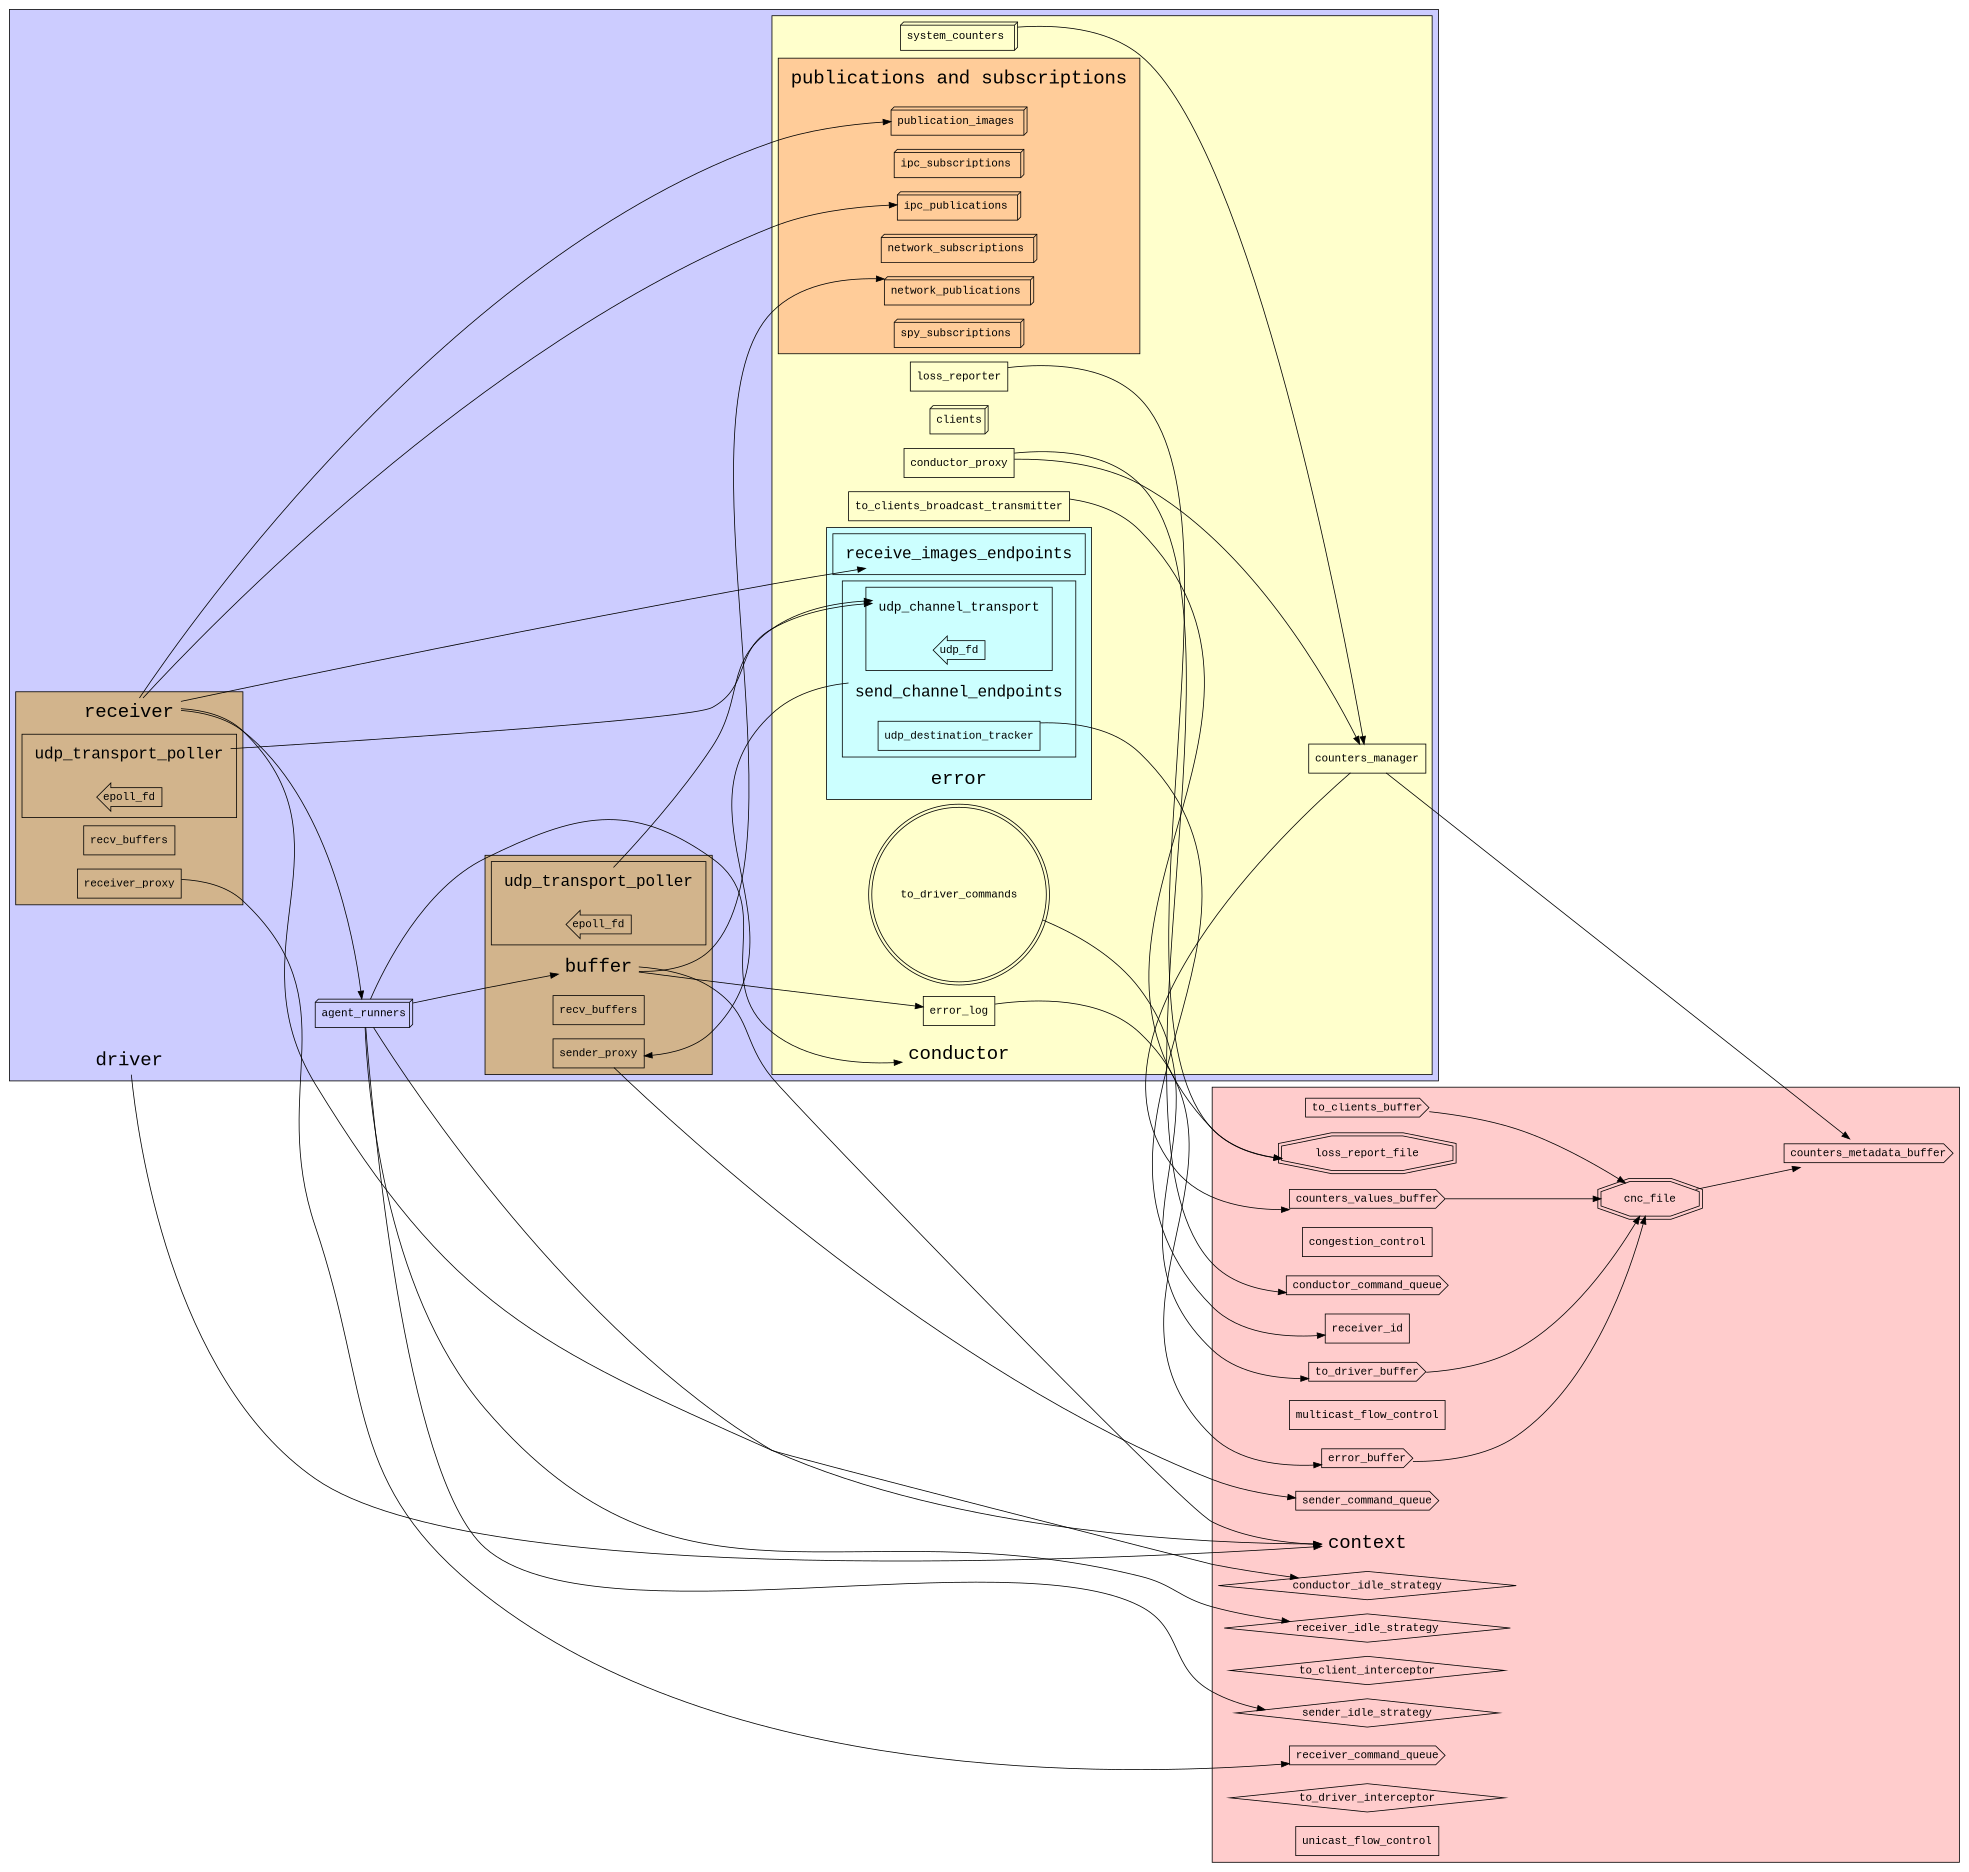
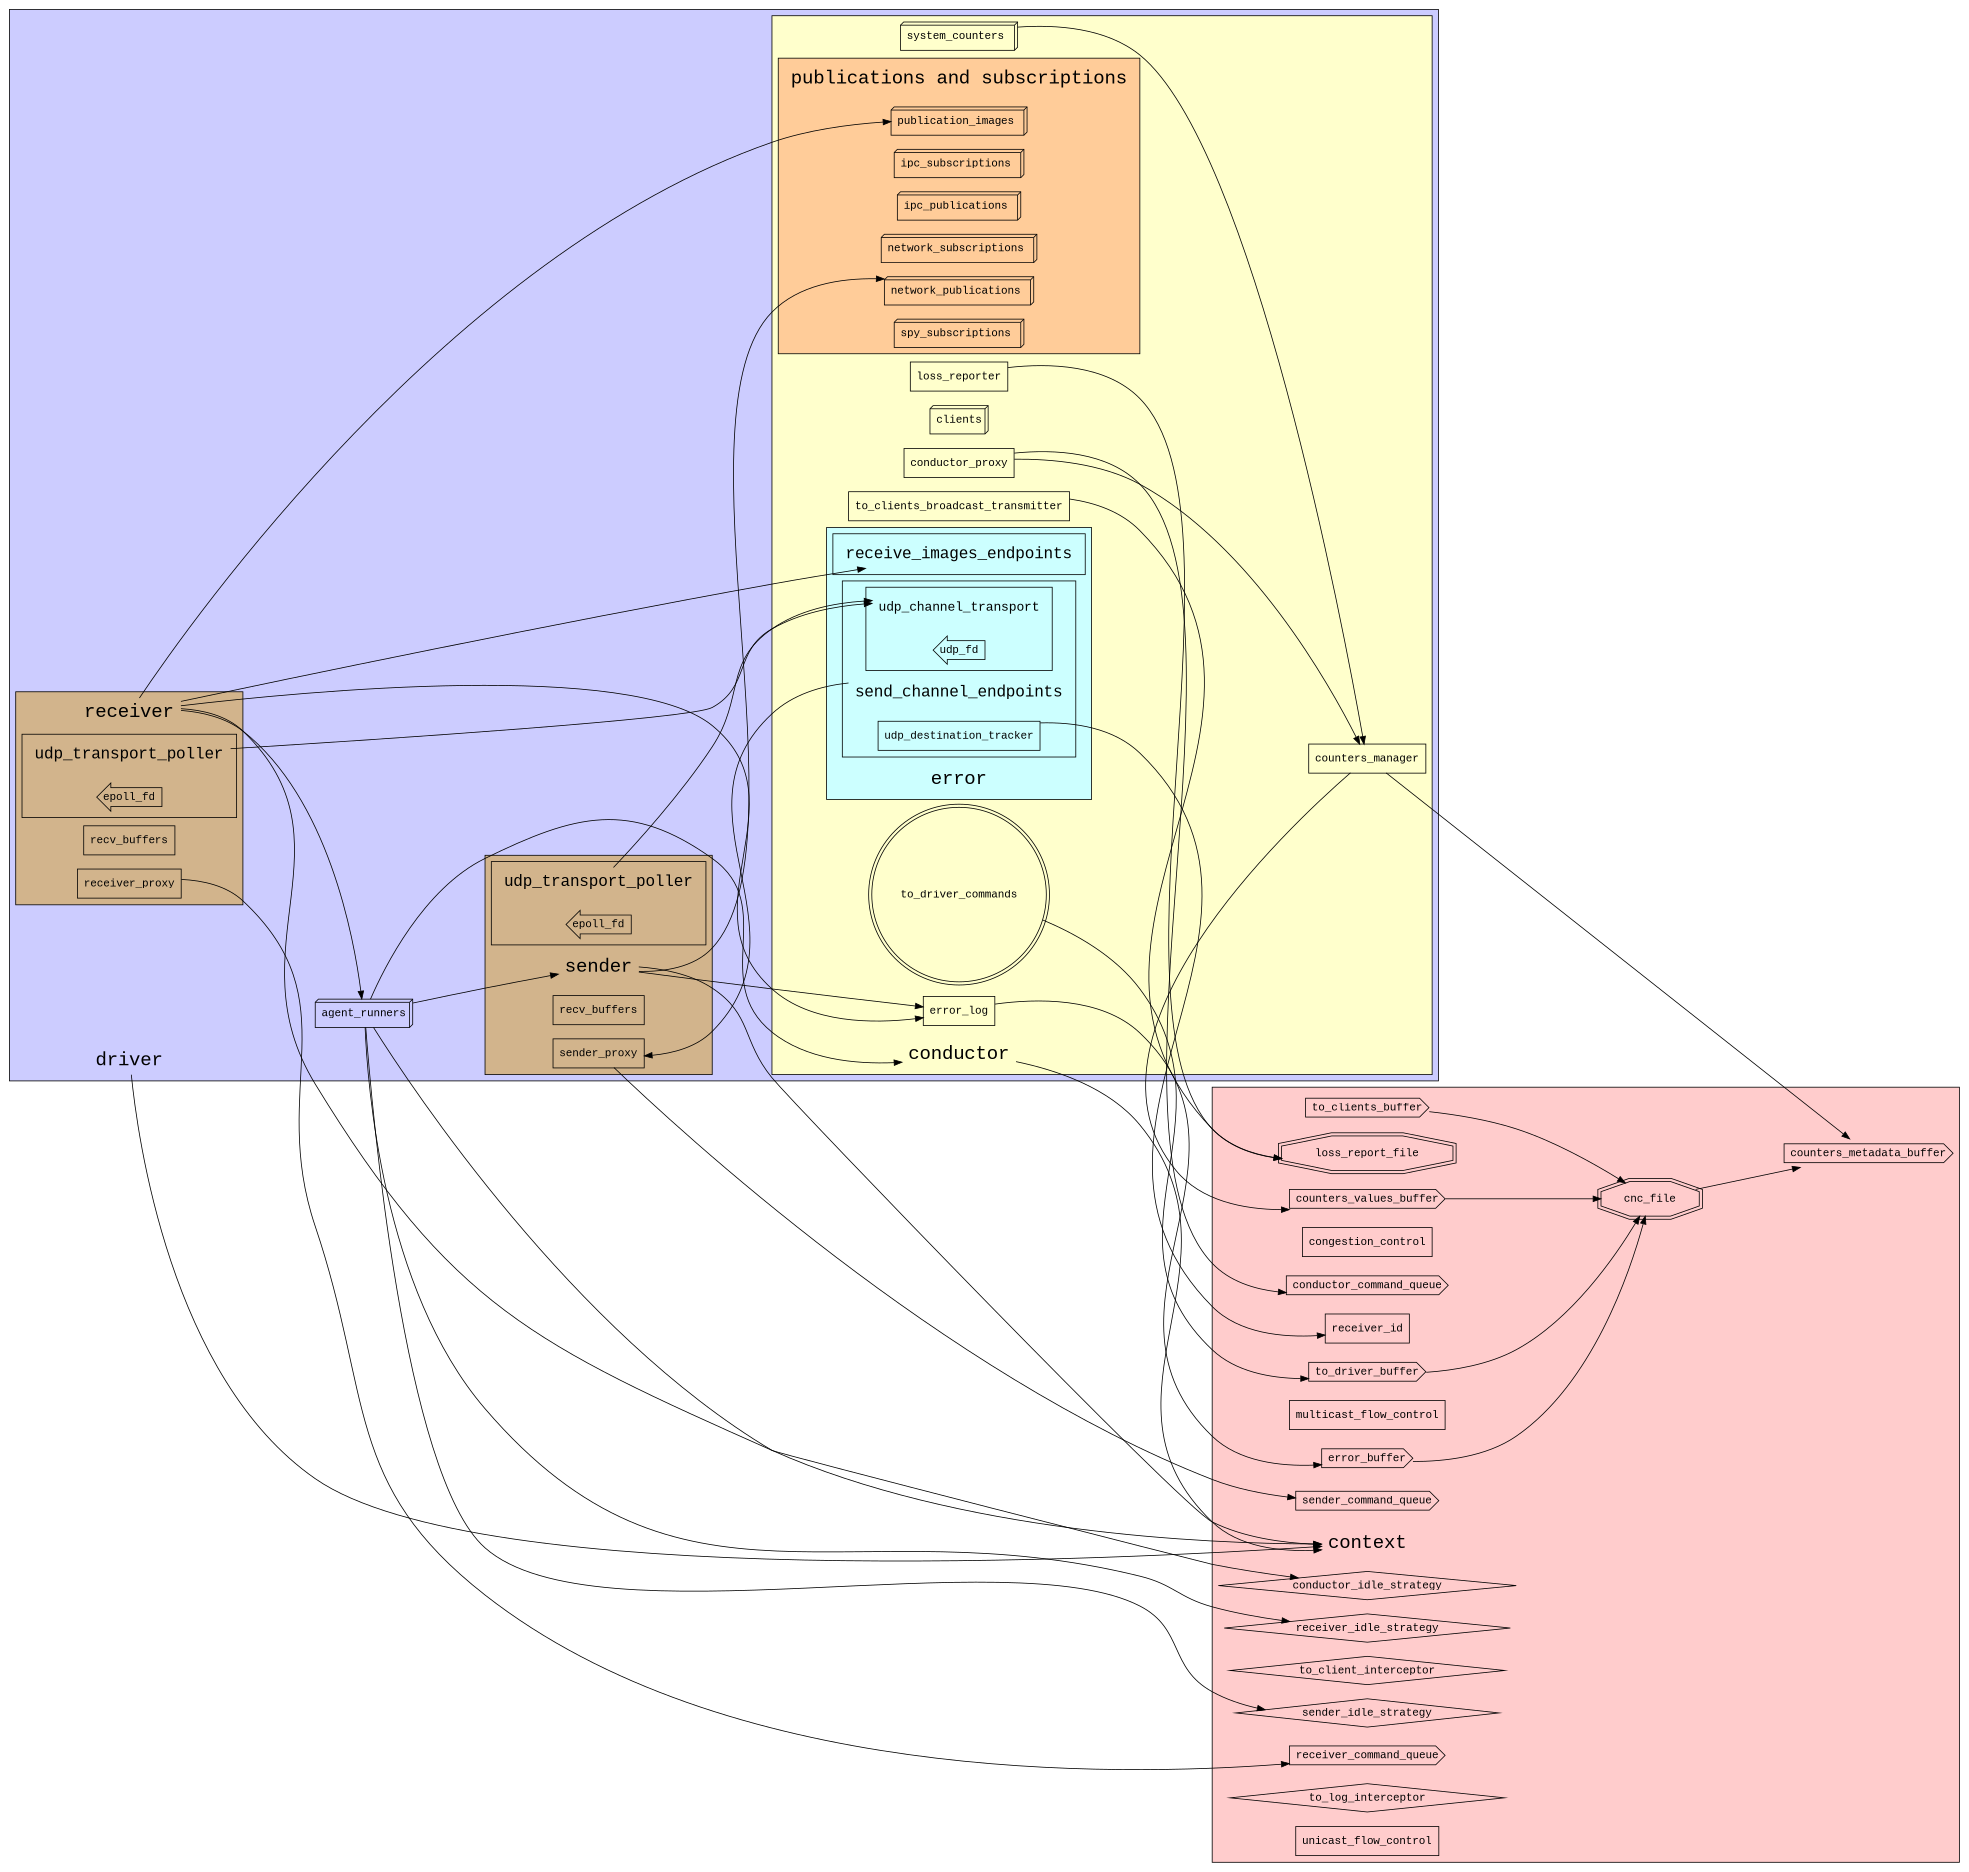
edge "receiver" -> "ipc_publications": now "receiver" -> "error_log"
node "buffer": label "buffer" -> "sender"
edge "conductor" -> "context": added
node "to_driver_interceptor": label "to_driver_interceptor" -> "to_log_interceptor"
